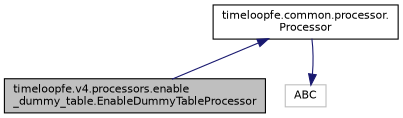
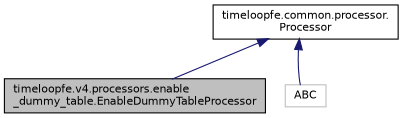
edge "timeloopfe.common.processor. Processor" -> "ABC": reversed
